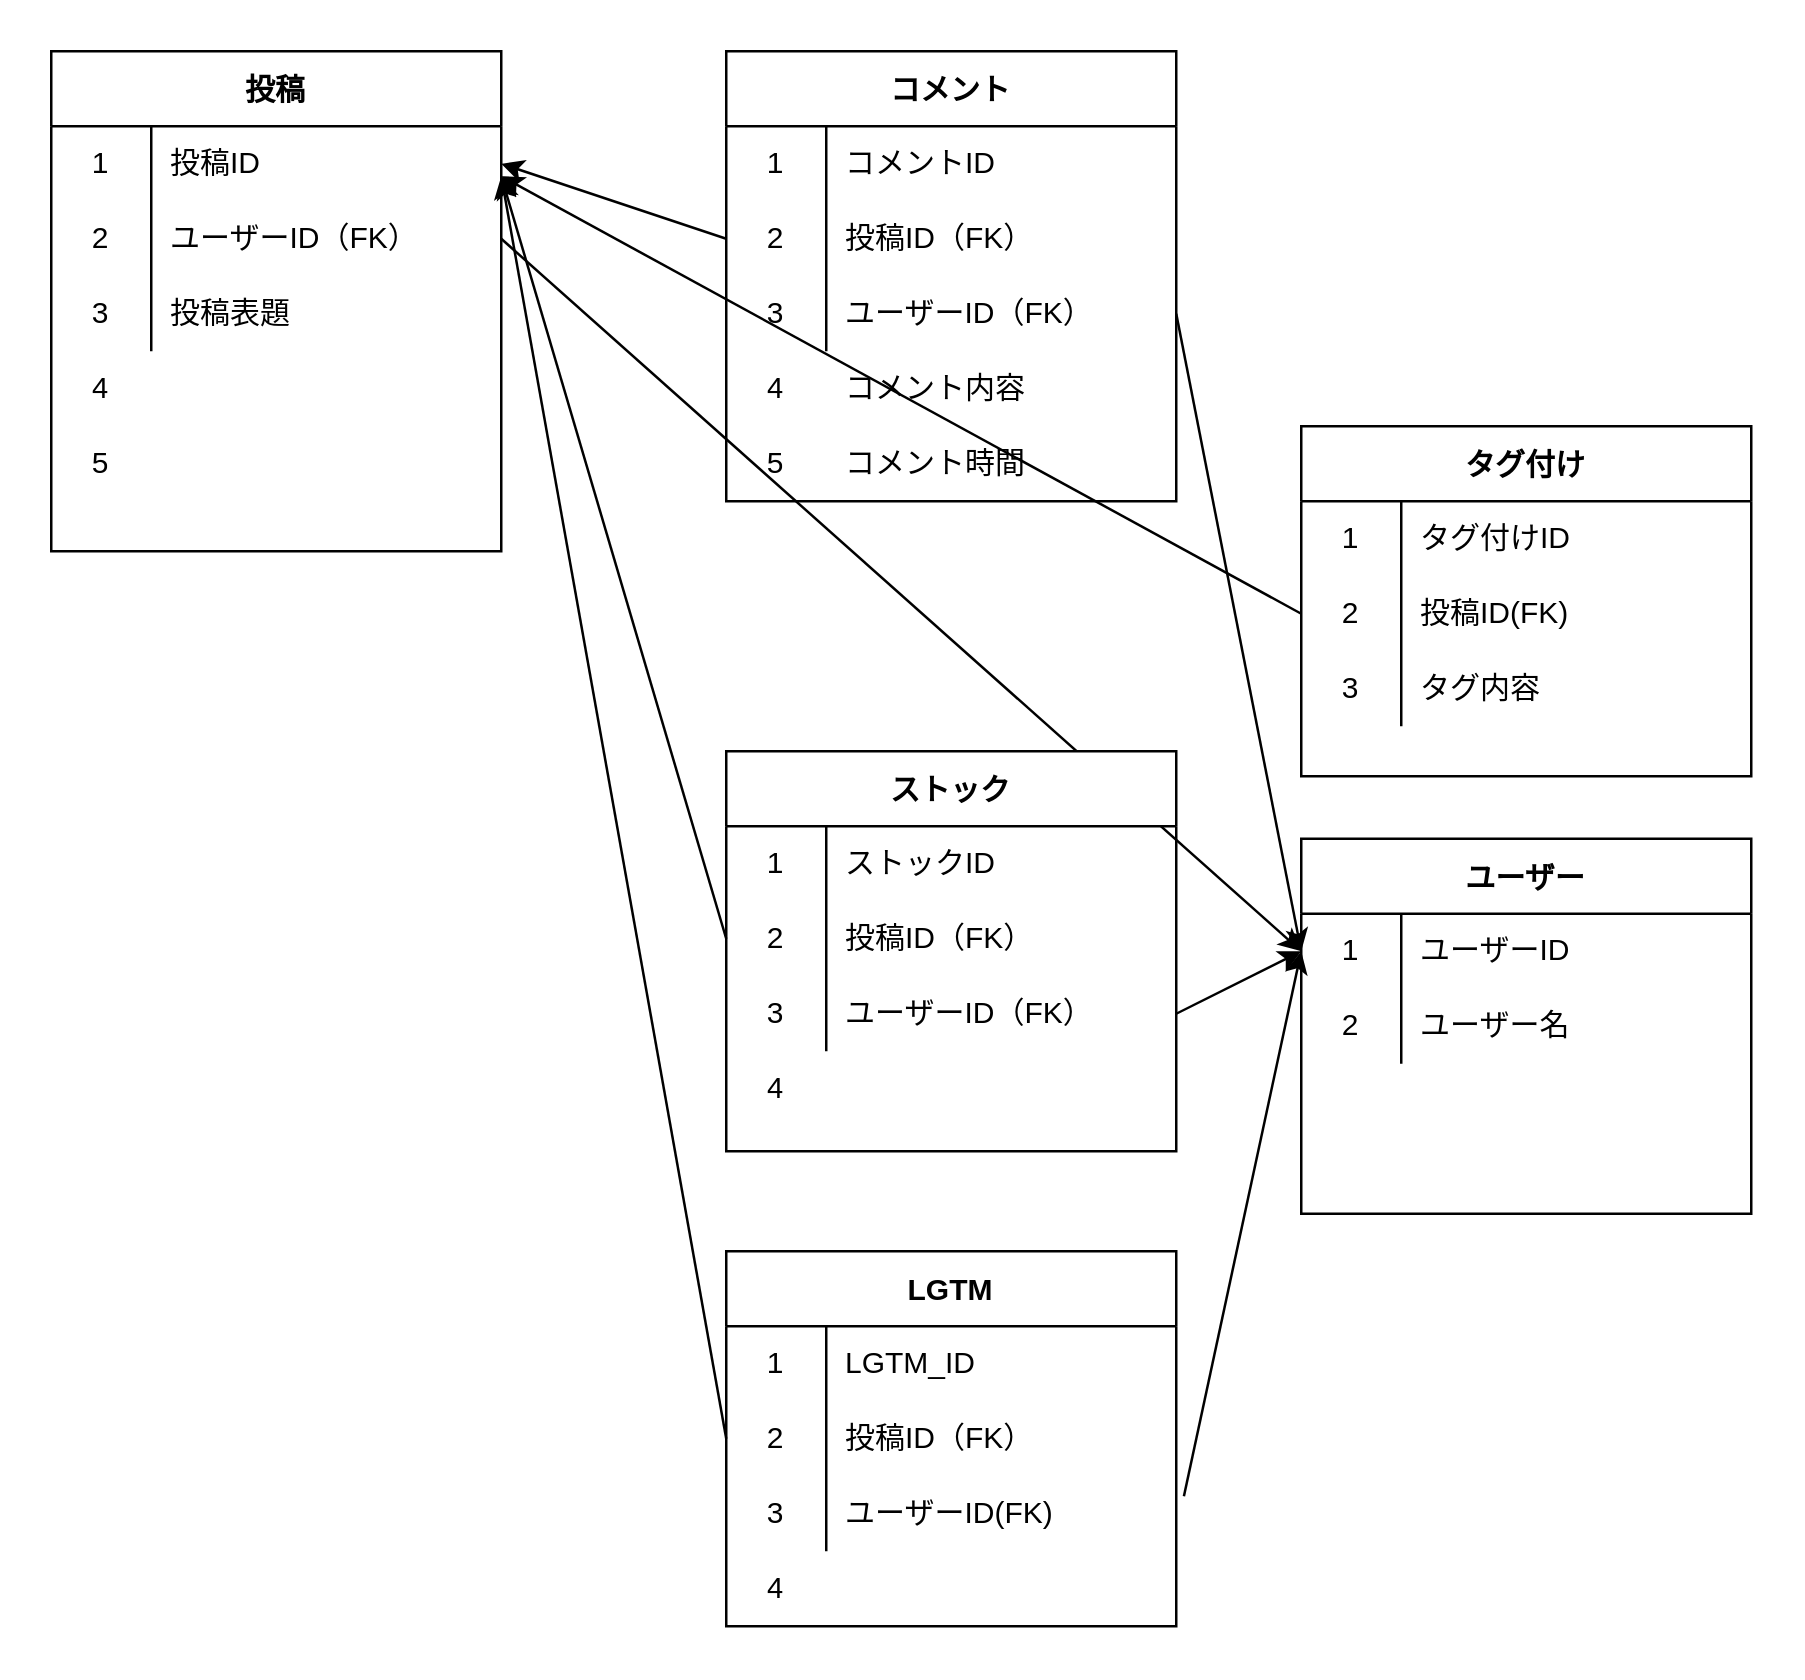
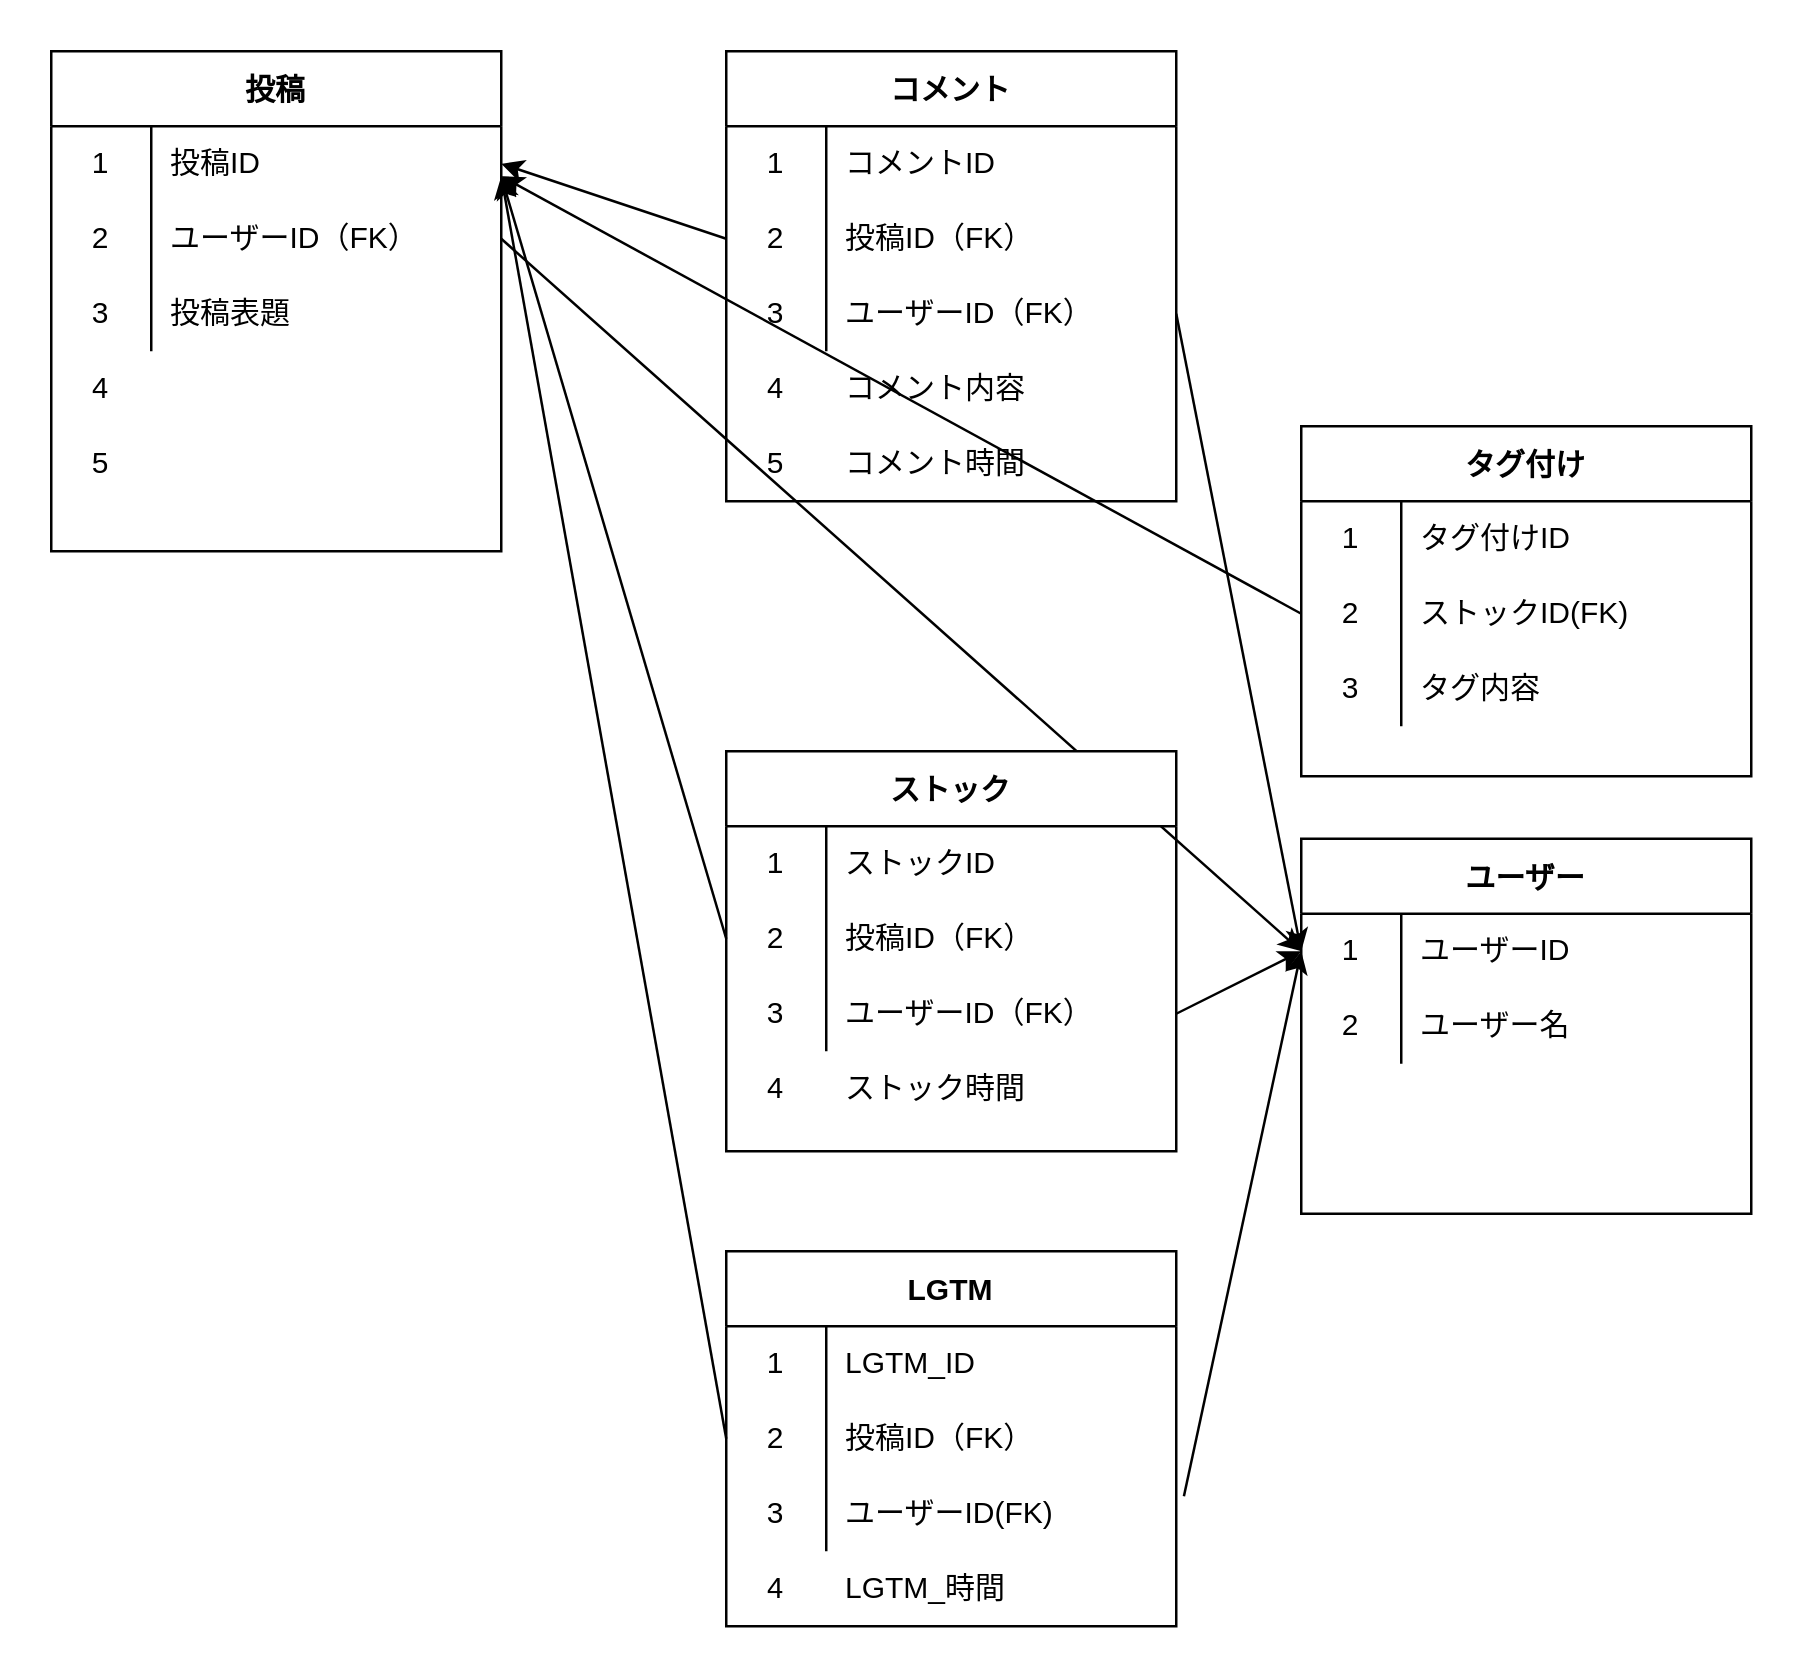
node "投稿ID(FK)": label "投稿ID(FK)" -> "ストックID(FK)"
node "ストック時間": added
node "LGTM_時間": added
